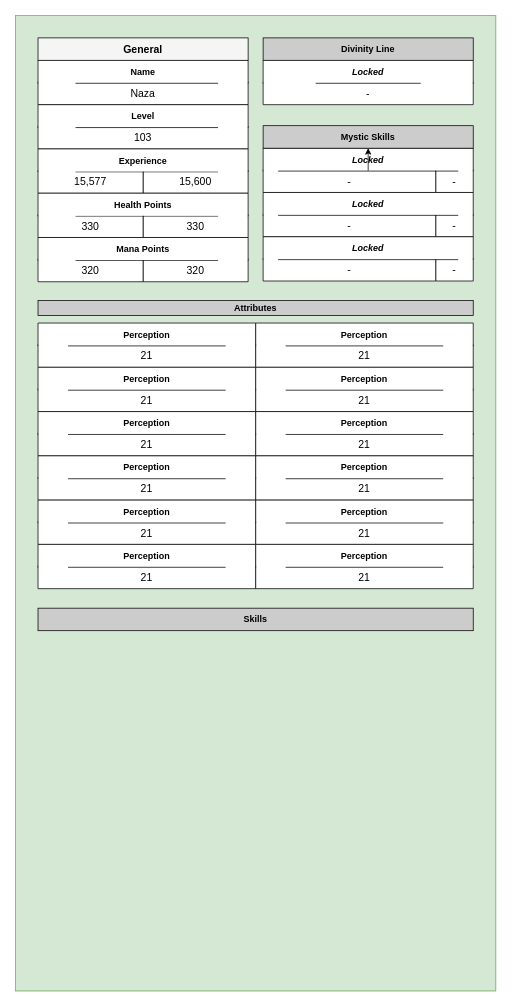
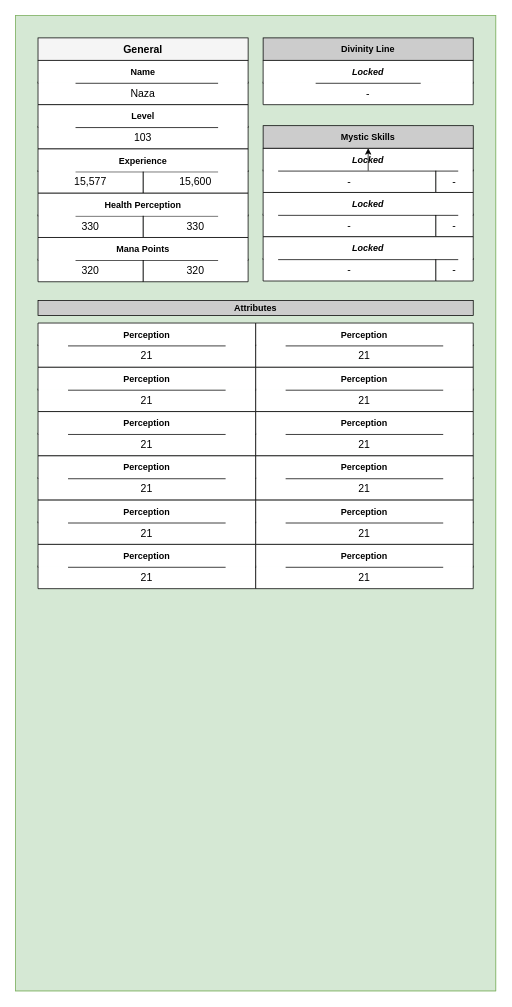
node "Health Points": label "Health Points" -> "Health Perception"
node "Skills": removed
